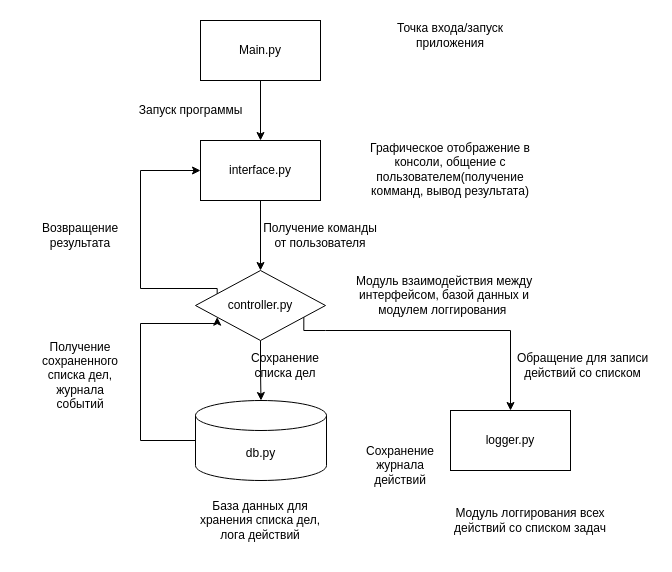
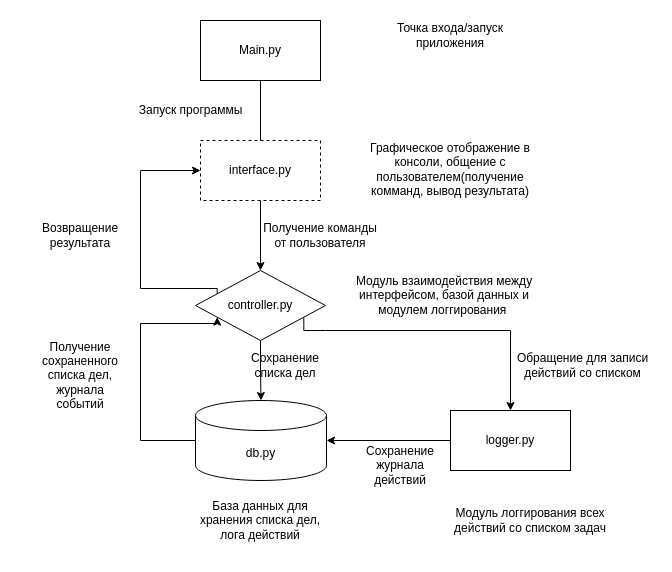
edge "Main.py" -> "interface.py": arrowhead classic -> none
node "interface.py": style solid -> dashed
edge "logger.py" -> "db.py": added
